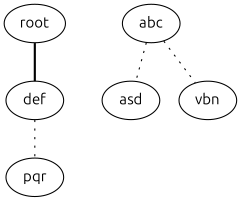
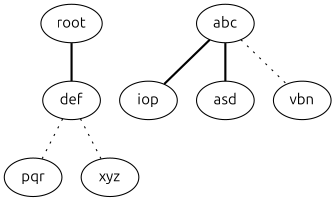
edge "abc" -- "asd": style dotted -> bold
node "iop": added
node "xyz": added
